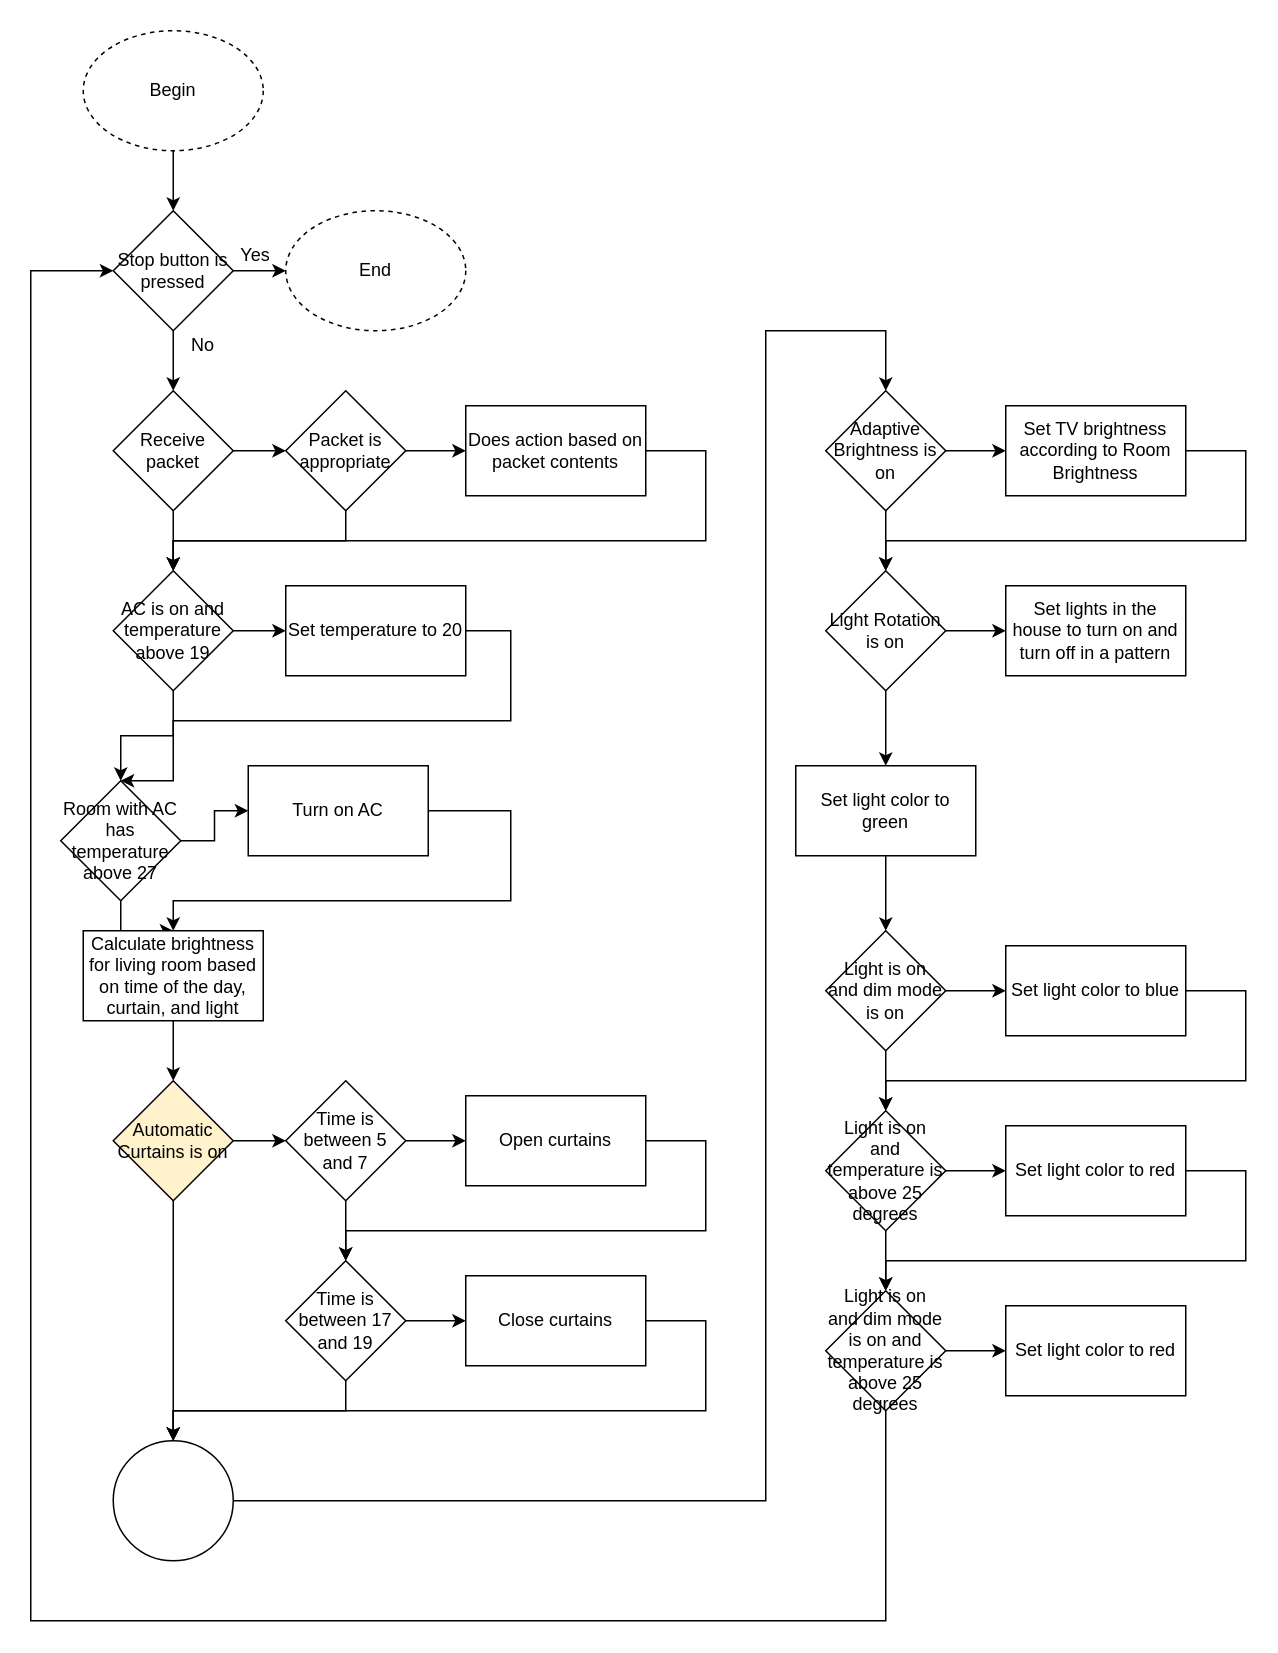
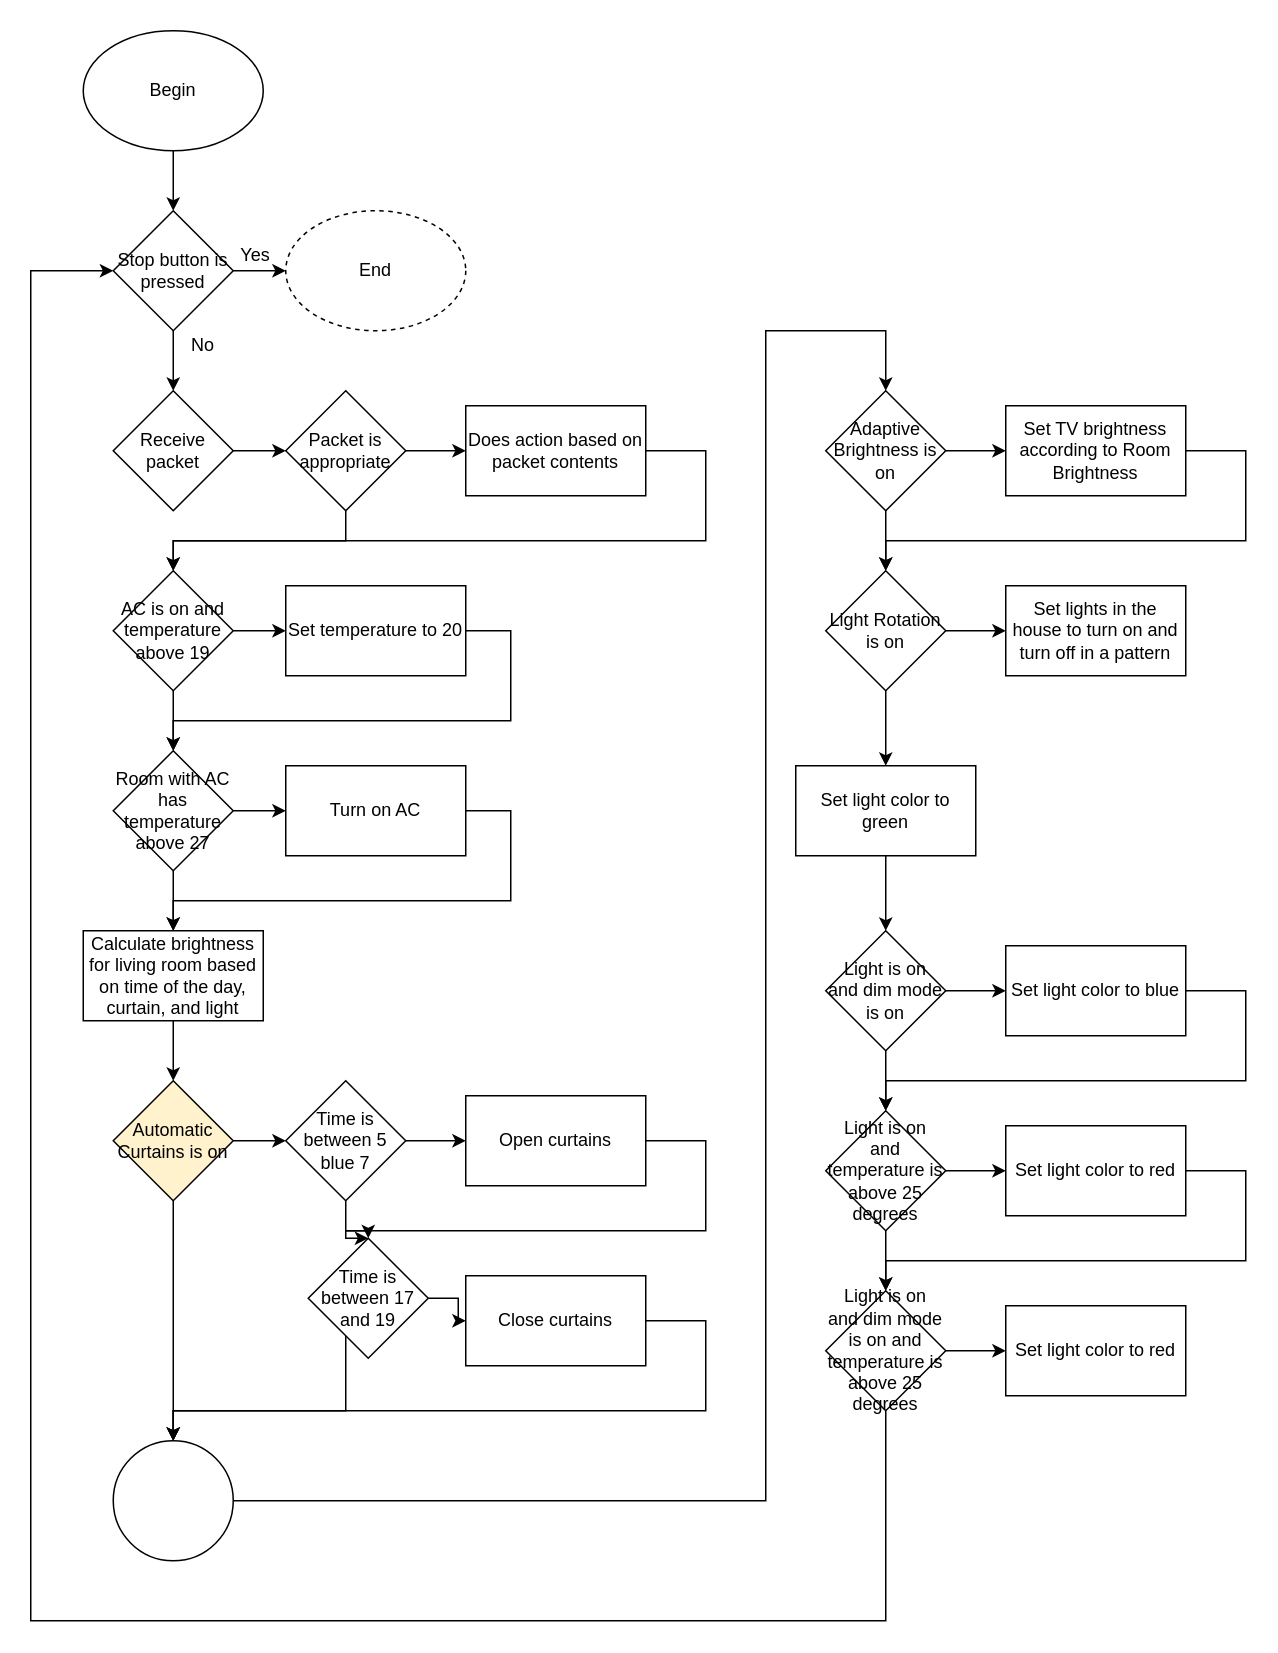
node "Begin": style dashed -> solid
edge "Receive packet" -> "AC is on and temperature above 19": removed
node "Turn on AC": moved (338, 811) -> (376, 811)
node "Room with AC has temperature above 27": moved (121, 841) -> (173, 811)
node "Time is between 5 and 7": label "Time is between 5 and 7" -> "Time is between 5 blue 7"
node "Time is between 17 and 19": moved (346, 1321) -> (368, 1298)
